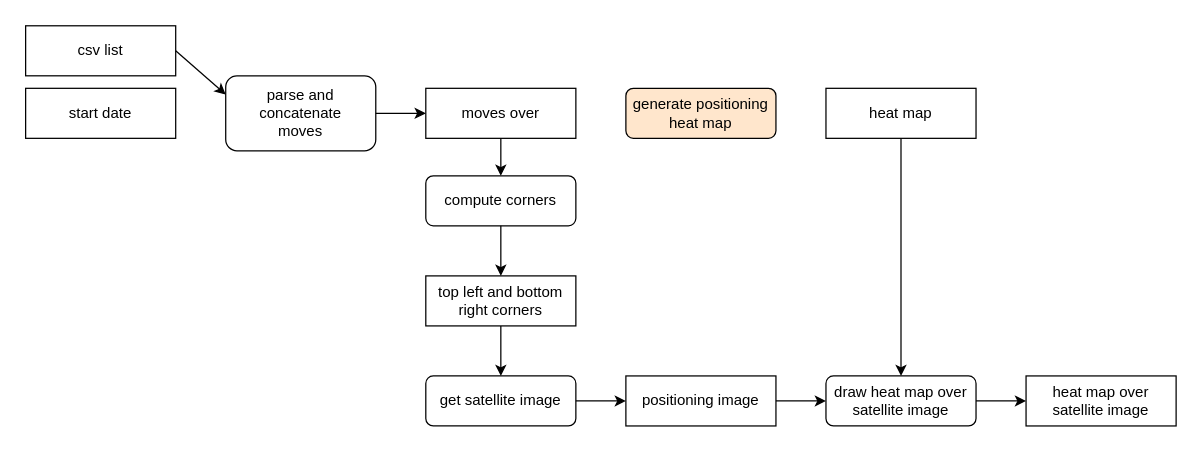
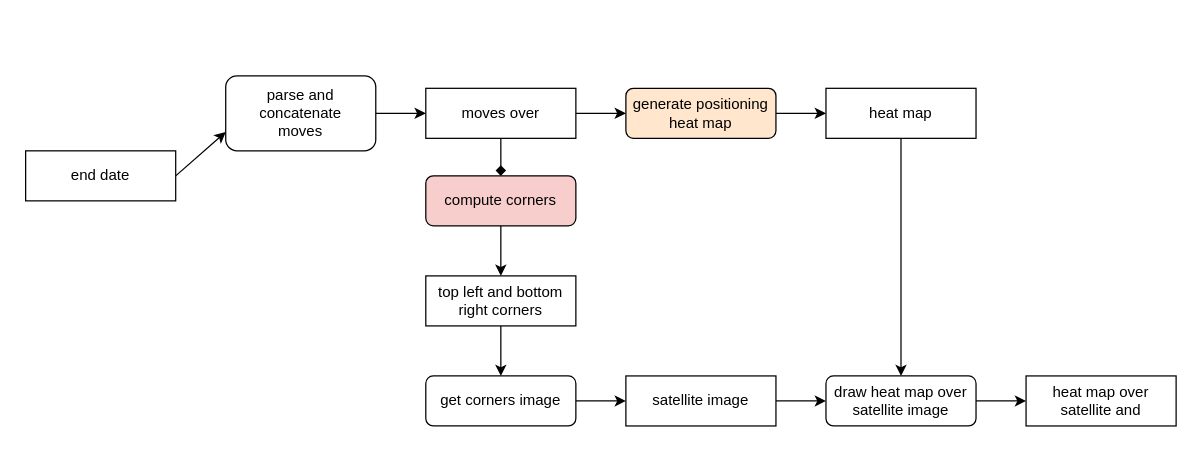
node "csv list": removed
edge "csv list" -> "parse and concatenate moves": removed
node "start date": removed
edge "moves over" -> "generate positioning heat map": added
edge "generate positioning heat map" -> "heat map": added
edge "end date" -> "parse and concatenate moves": added
edge "moves over" -> "compute corners": arrowhead classic -> diamond
node "end date": added
node "compute corners": fillcolor #ffffff -> #f8cecc
node "get satellite image": label "get satellite image" -> "get corners image"
node "positioning image": label "positioning image" -> "satellite image"
node "heat map over satellite image": label "heat map over satellite image" -> "heat map over satellite and"
